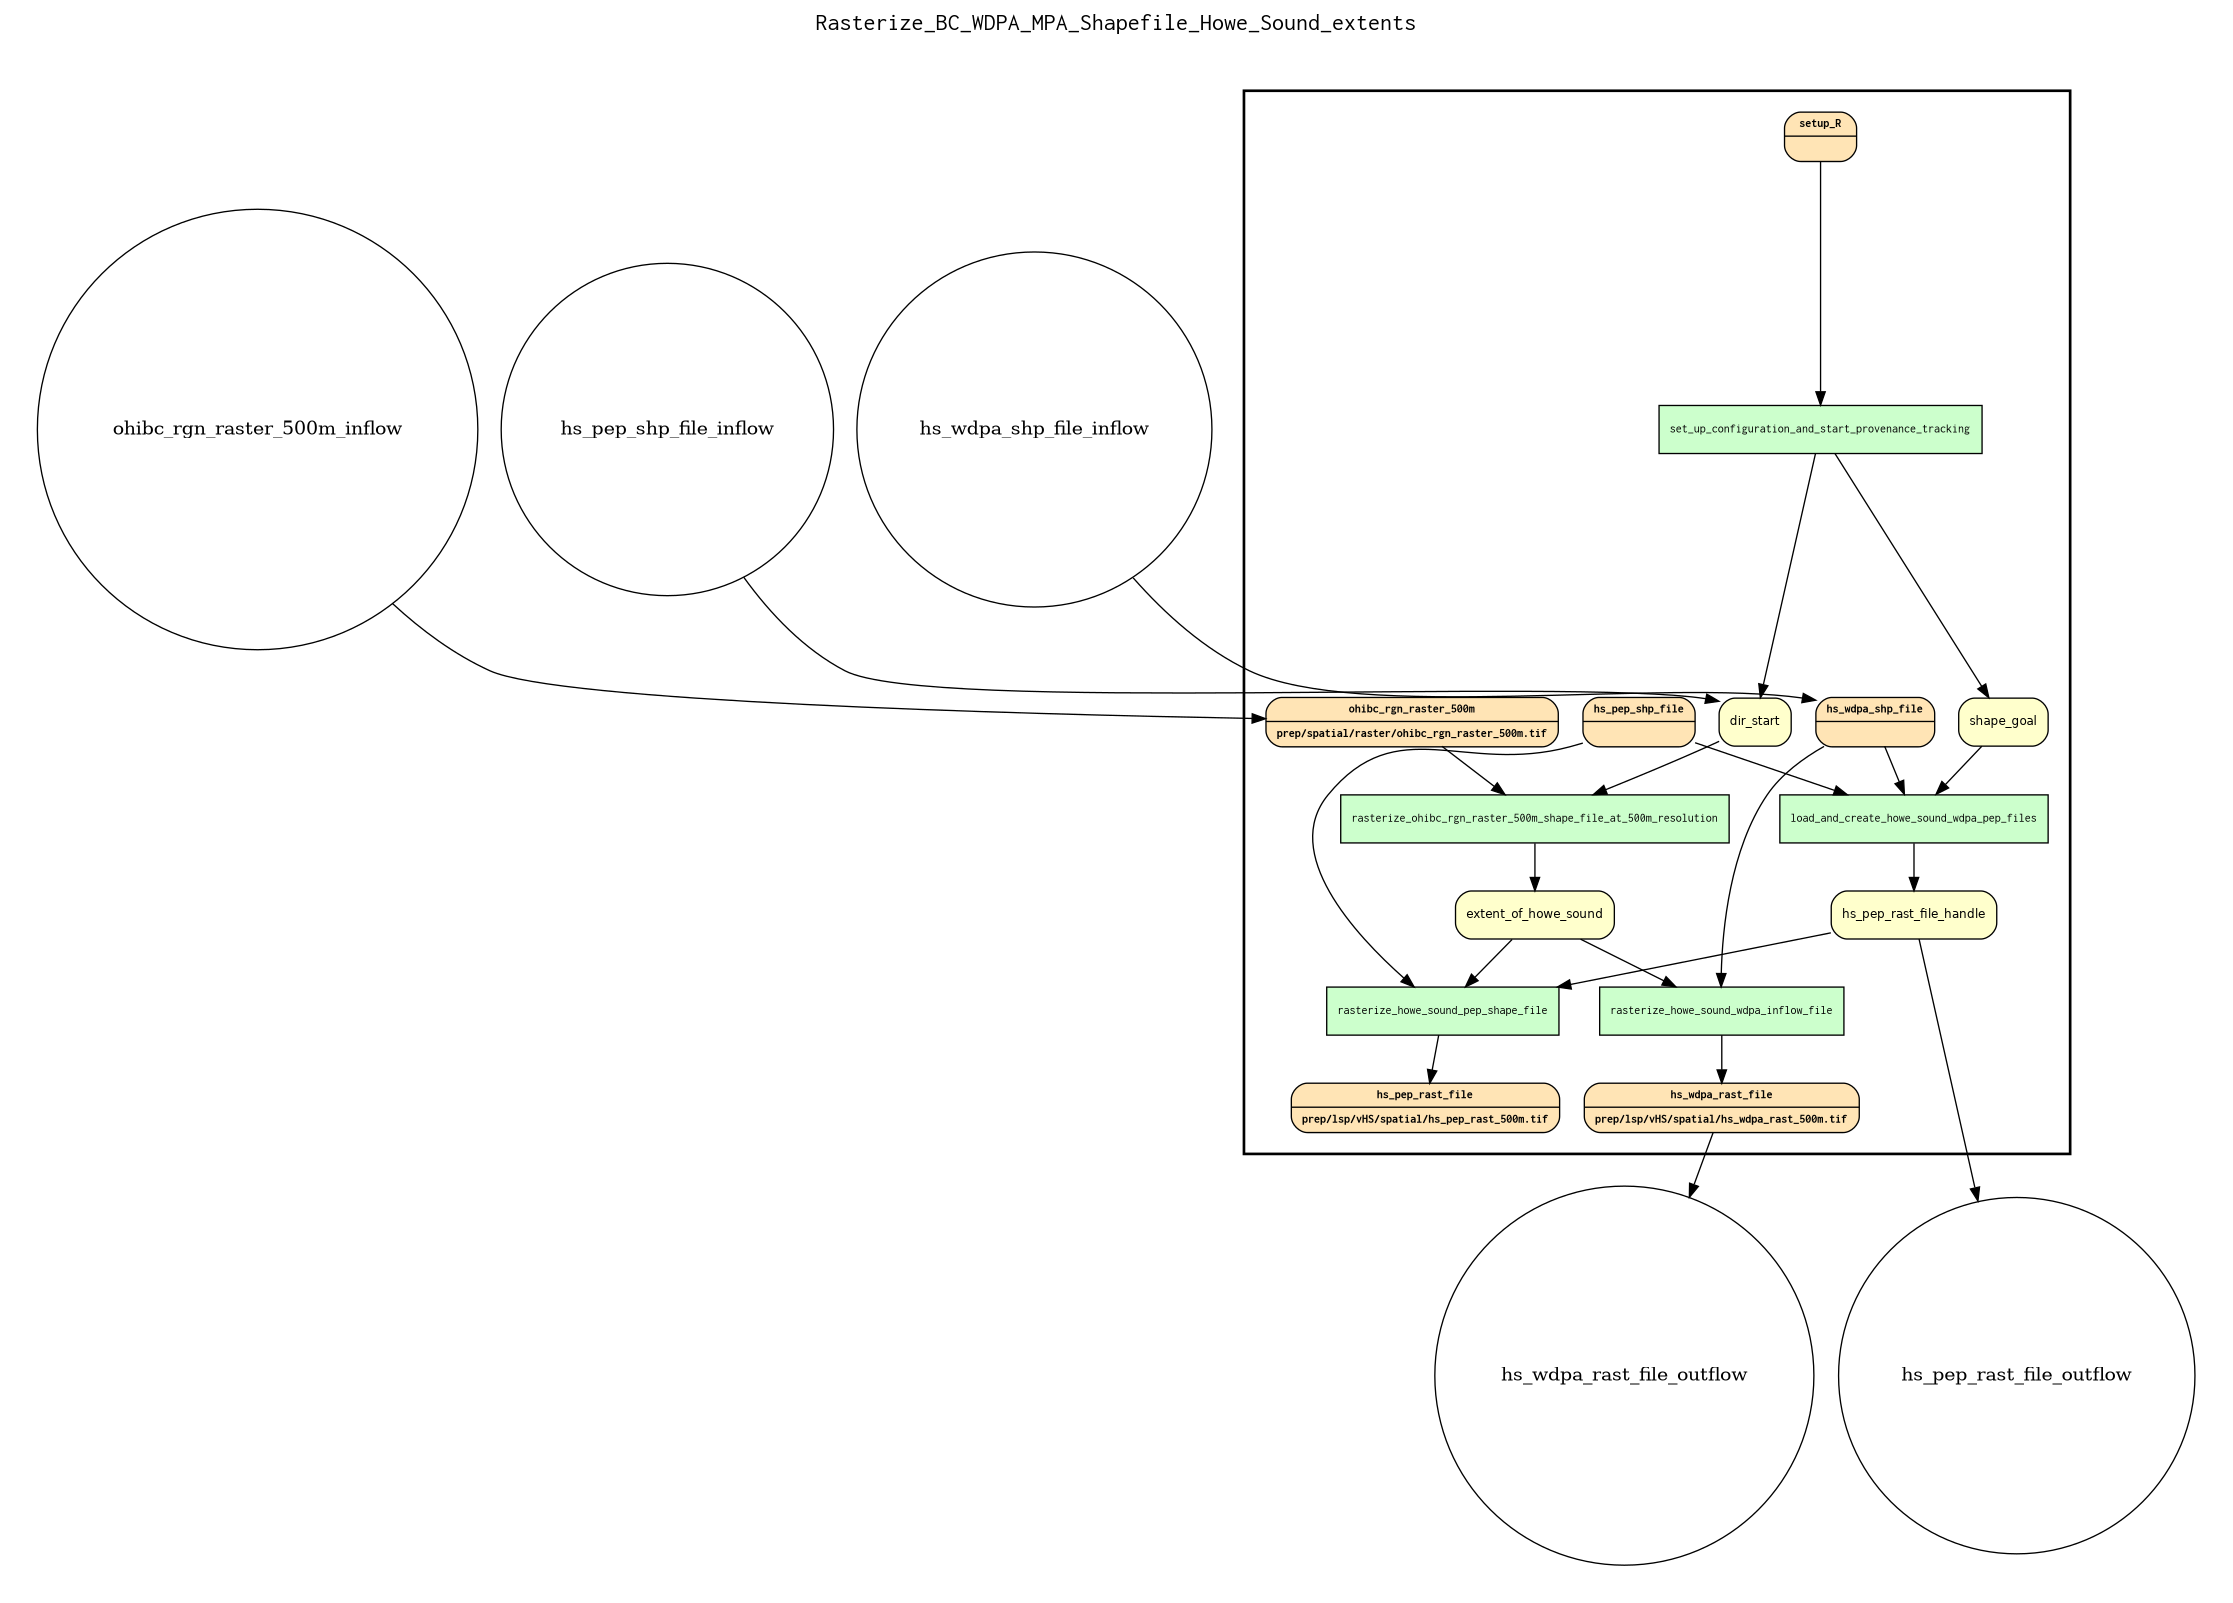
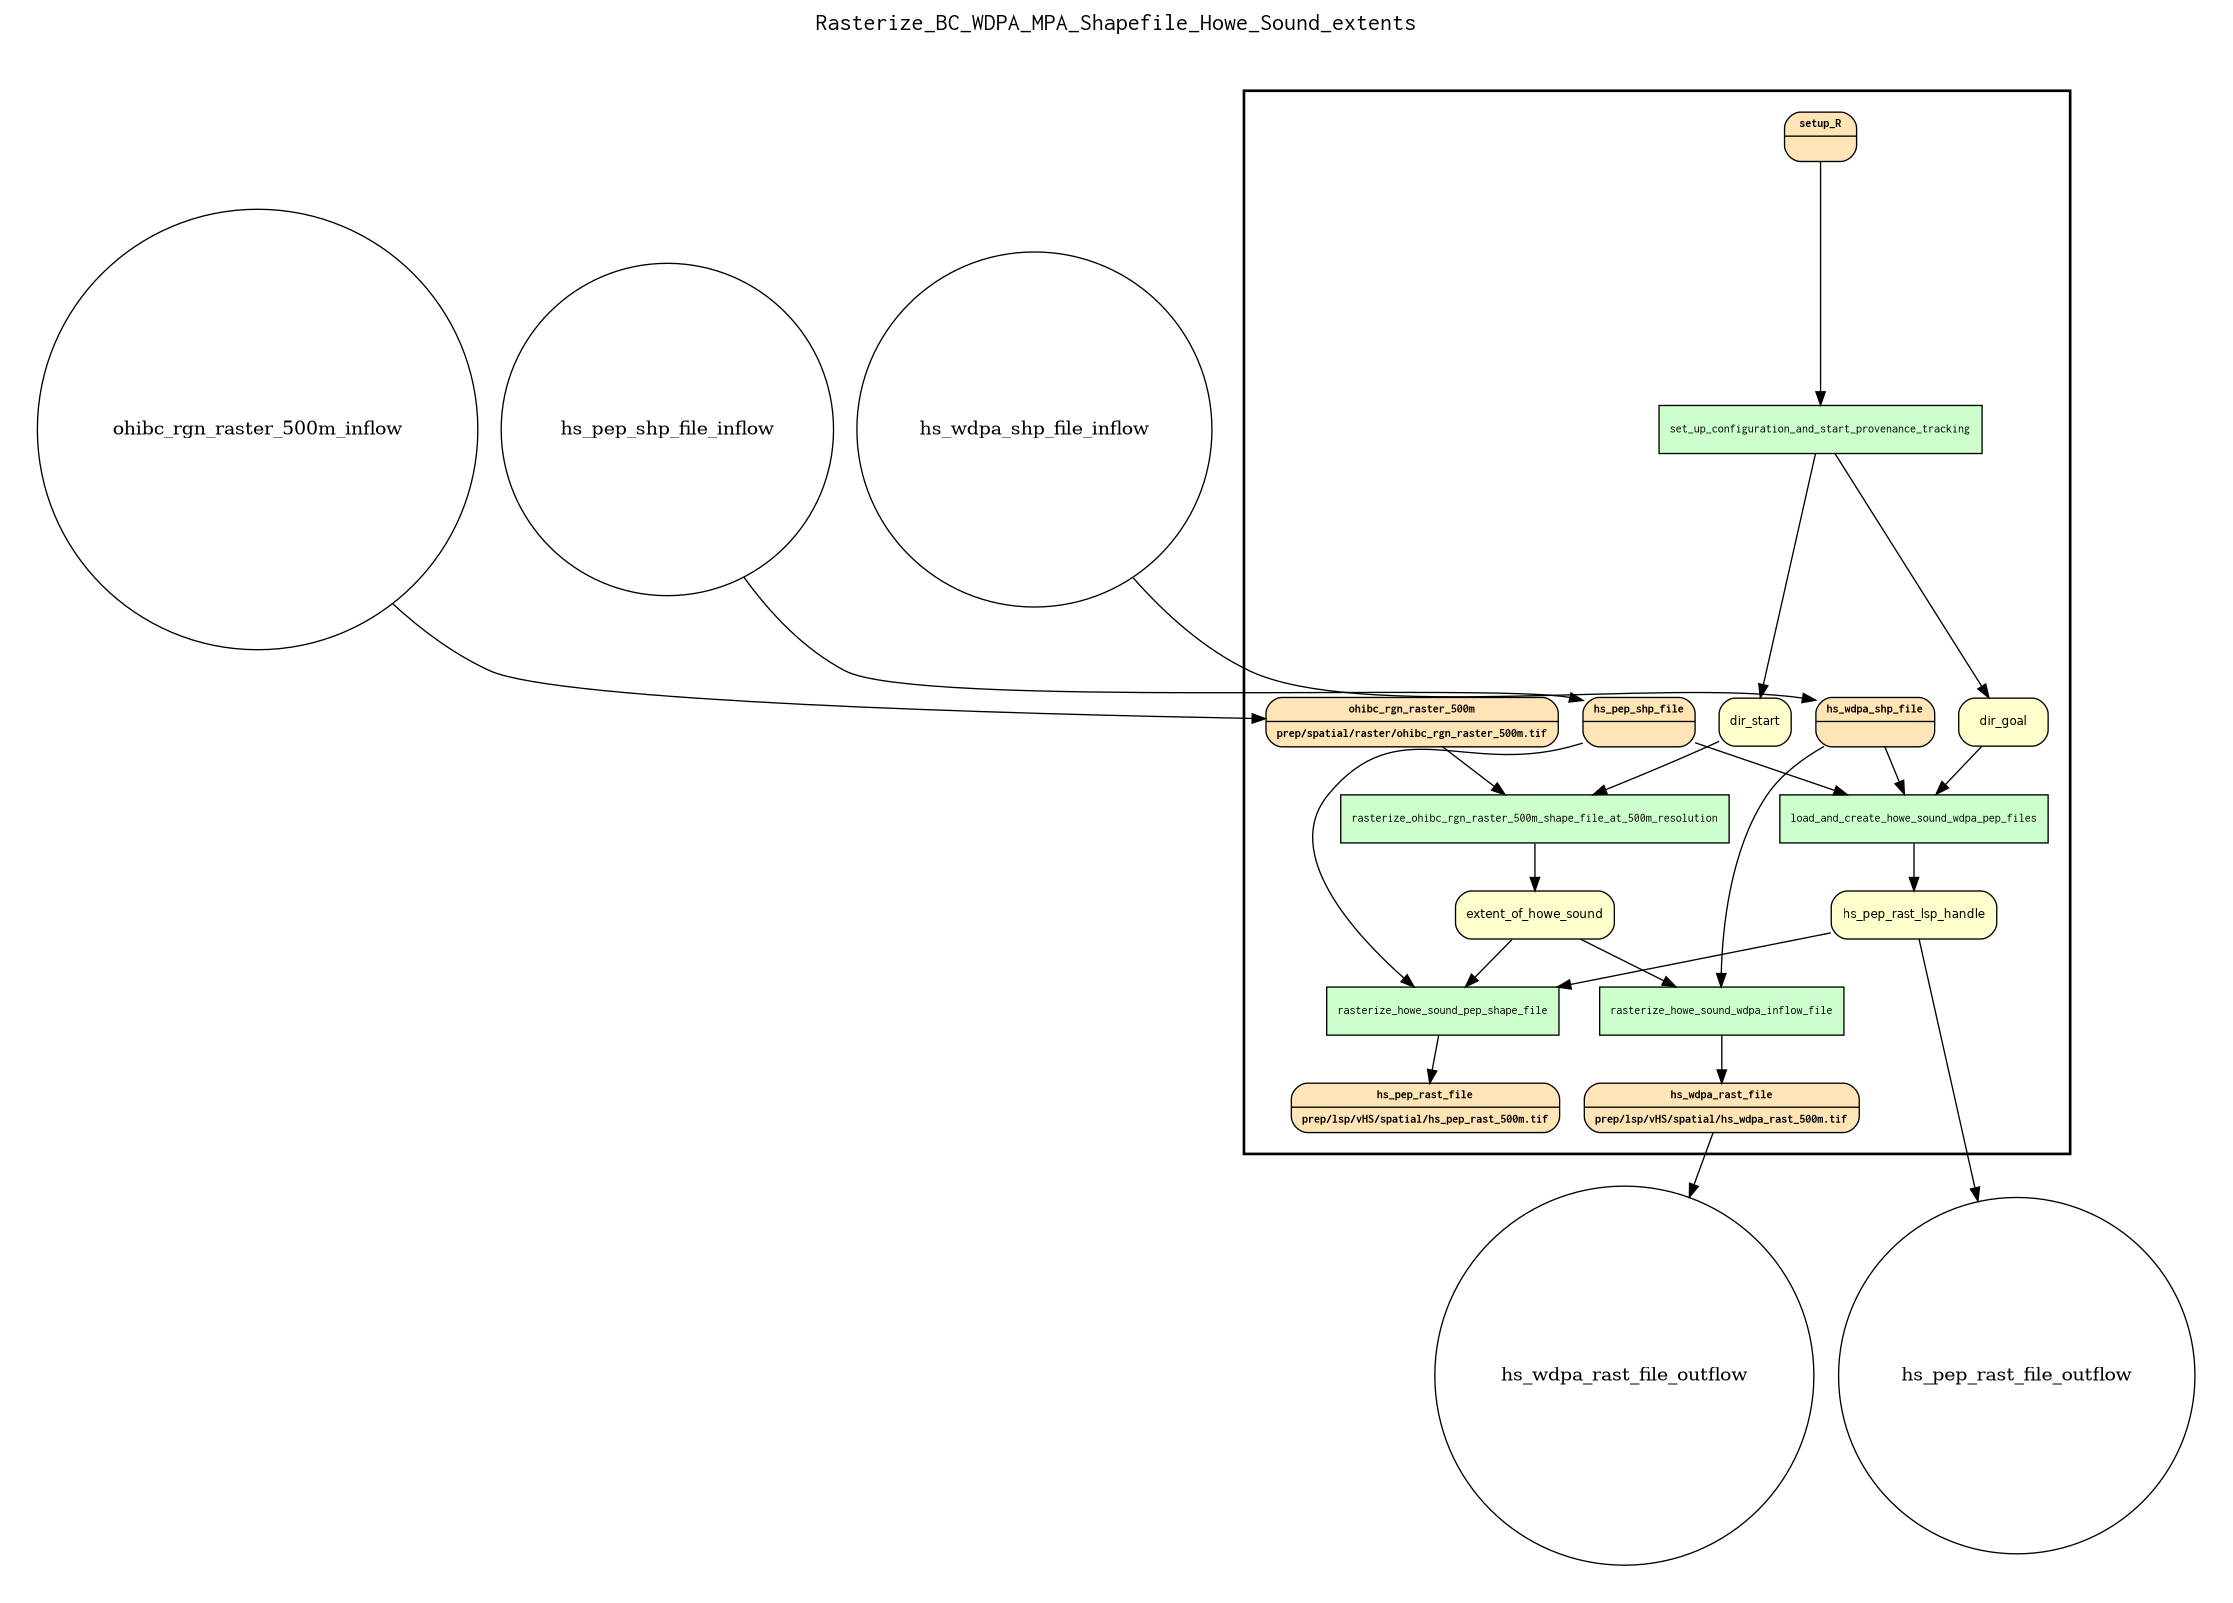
edge "hs_pep_shp_file_inflow" -> "dir_start": now "hs_pep_shp_file_inflow" -> "hs_pep_shp_file"
node "shape_goal": label "shape_goal" -> "dir_goal"
node "hs_pep_rast_file_handle": label "hs_pep_rast_file_handle" -> "hs_pep_rast_lsp_handle"
